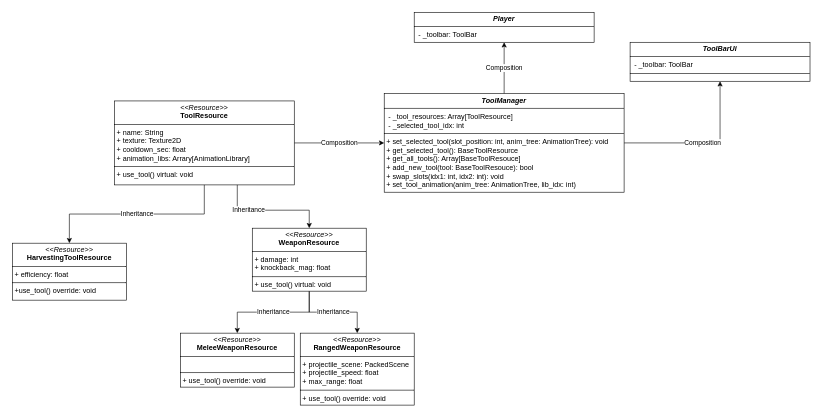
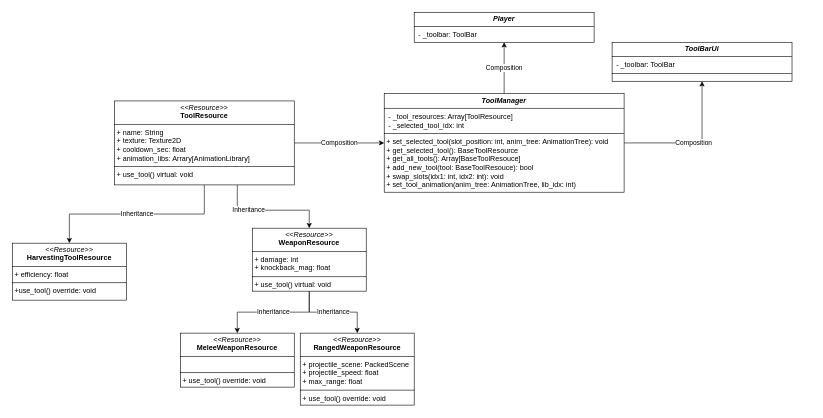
node "ToolBarUi - _toolbar: ToolBar": moved (720, 62) -> (702, 62)
